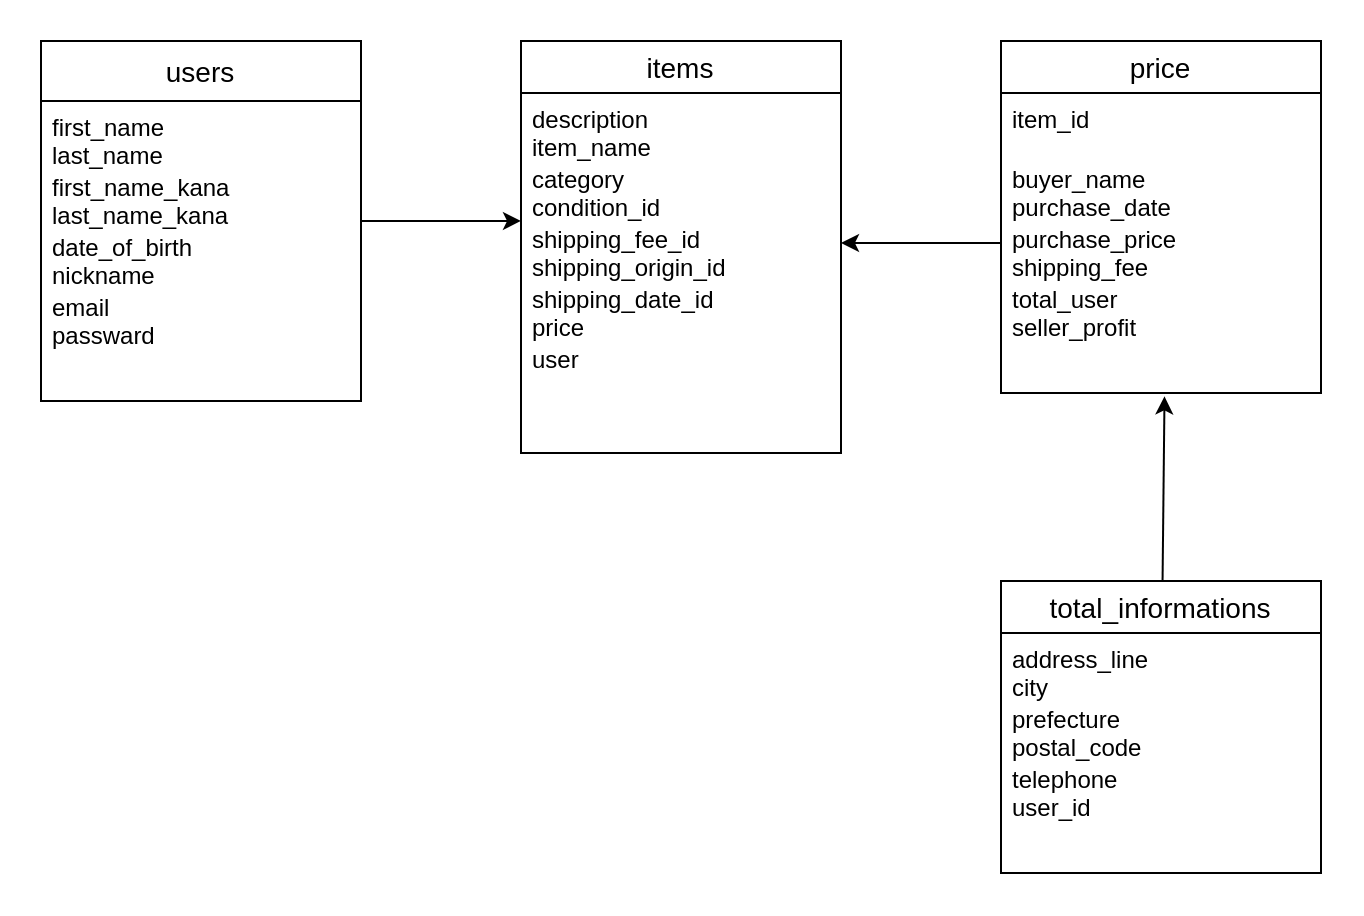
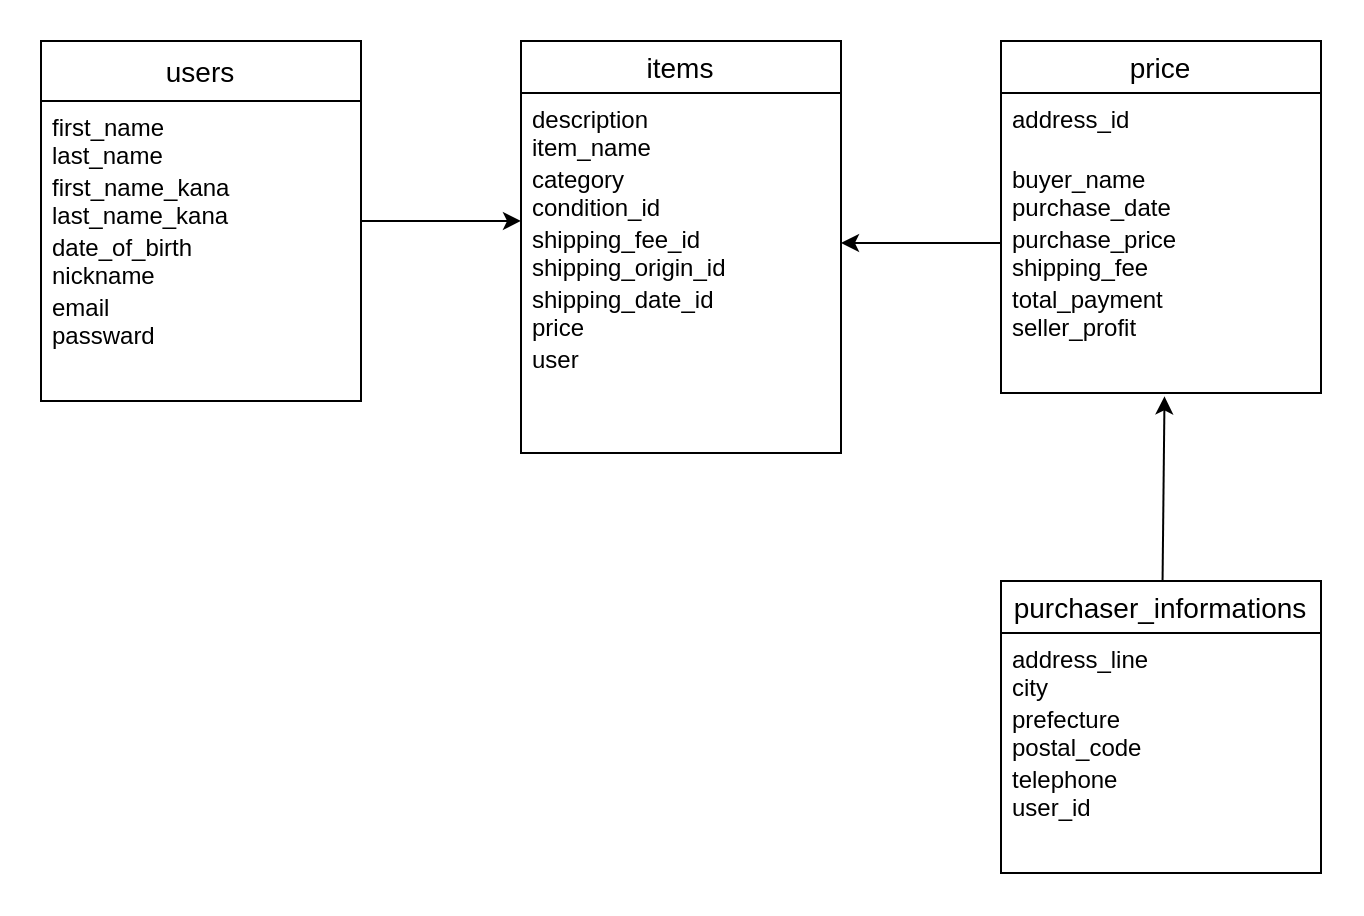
node "item_id": label "item_id" -> "address_id"
node "total_user seller_profit": label "total_user seller_profit" -> "total_payment seller_profit"
node "total_informations": label "total_informations" -> "purchaser_informations"
